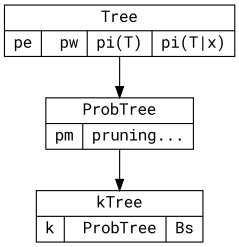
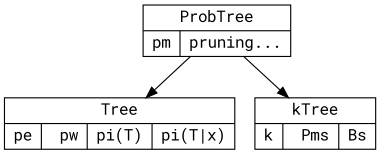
edge "Tree" -> "ProbTree": reversed
node "kTree": text "ProbTree" -> "Pms"
